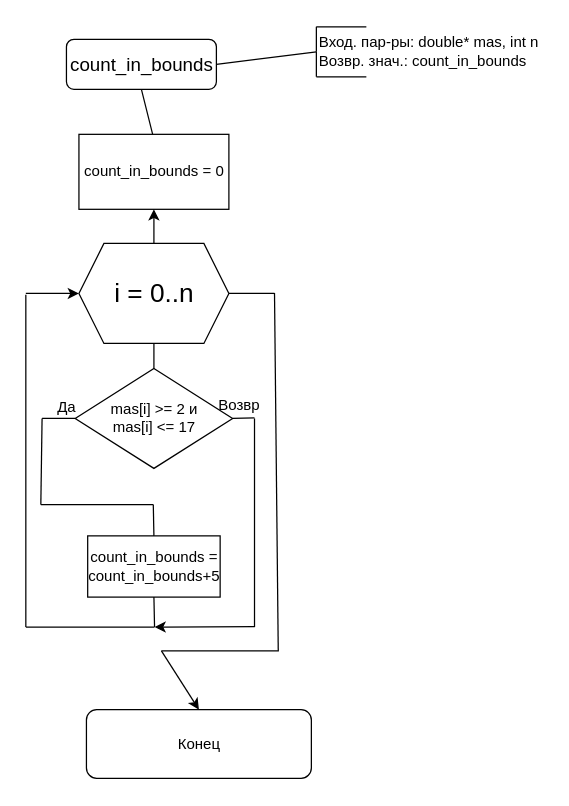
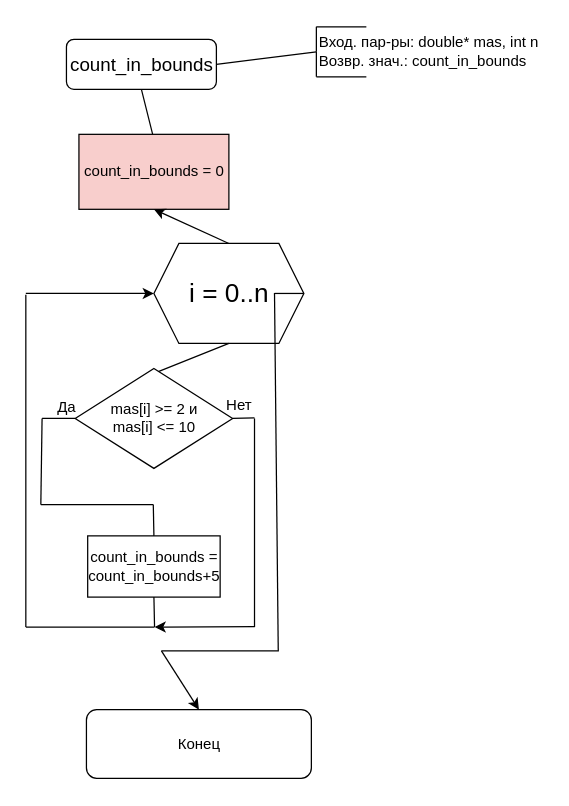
node "count_in_bounds = 0": fillcolor #ffffff -> #f8cecc
node "i = 0..n": moved (154, 294) -> (229, 294)
node "Возвр": label "Возвр" -> "Нет"
node "mas[i] >= 2 и mas[i] <= 17": label "mas[i] >= 2 и mas[i] <= 17" -> "mas[i] >= 2 и mas[i] <= 10"
